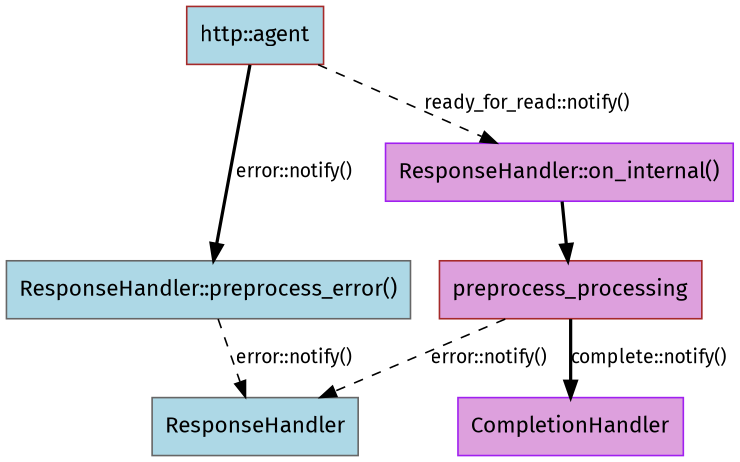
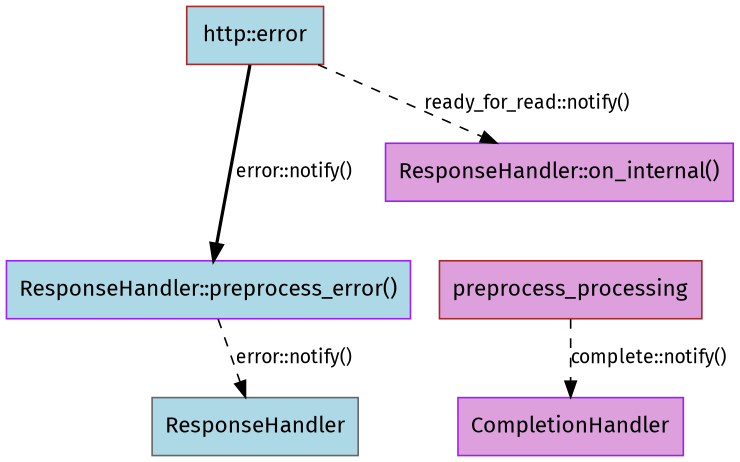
node "http::agent": label "http::agent" -> "http::error"
edge "ResponseHandler::on_internal()" -> "preprocess_processing": removed
node "ResponseHandler::preprocess_error()": color gray40 -> purple
edge "preprocess_processing" -> "CompletionHandler": style bold -> dashed
edge "preprocess_processing" -> "ResponseHandler": removed, label "error::notify()"
